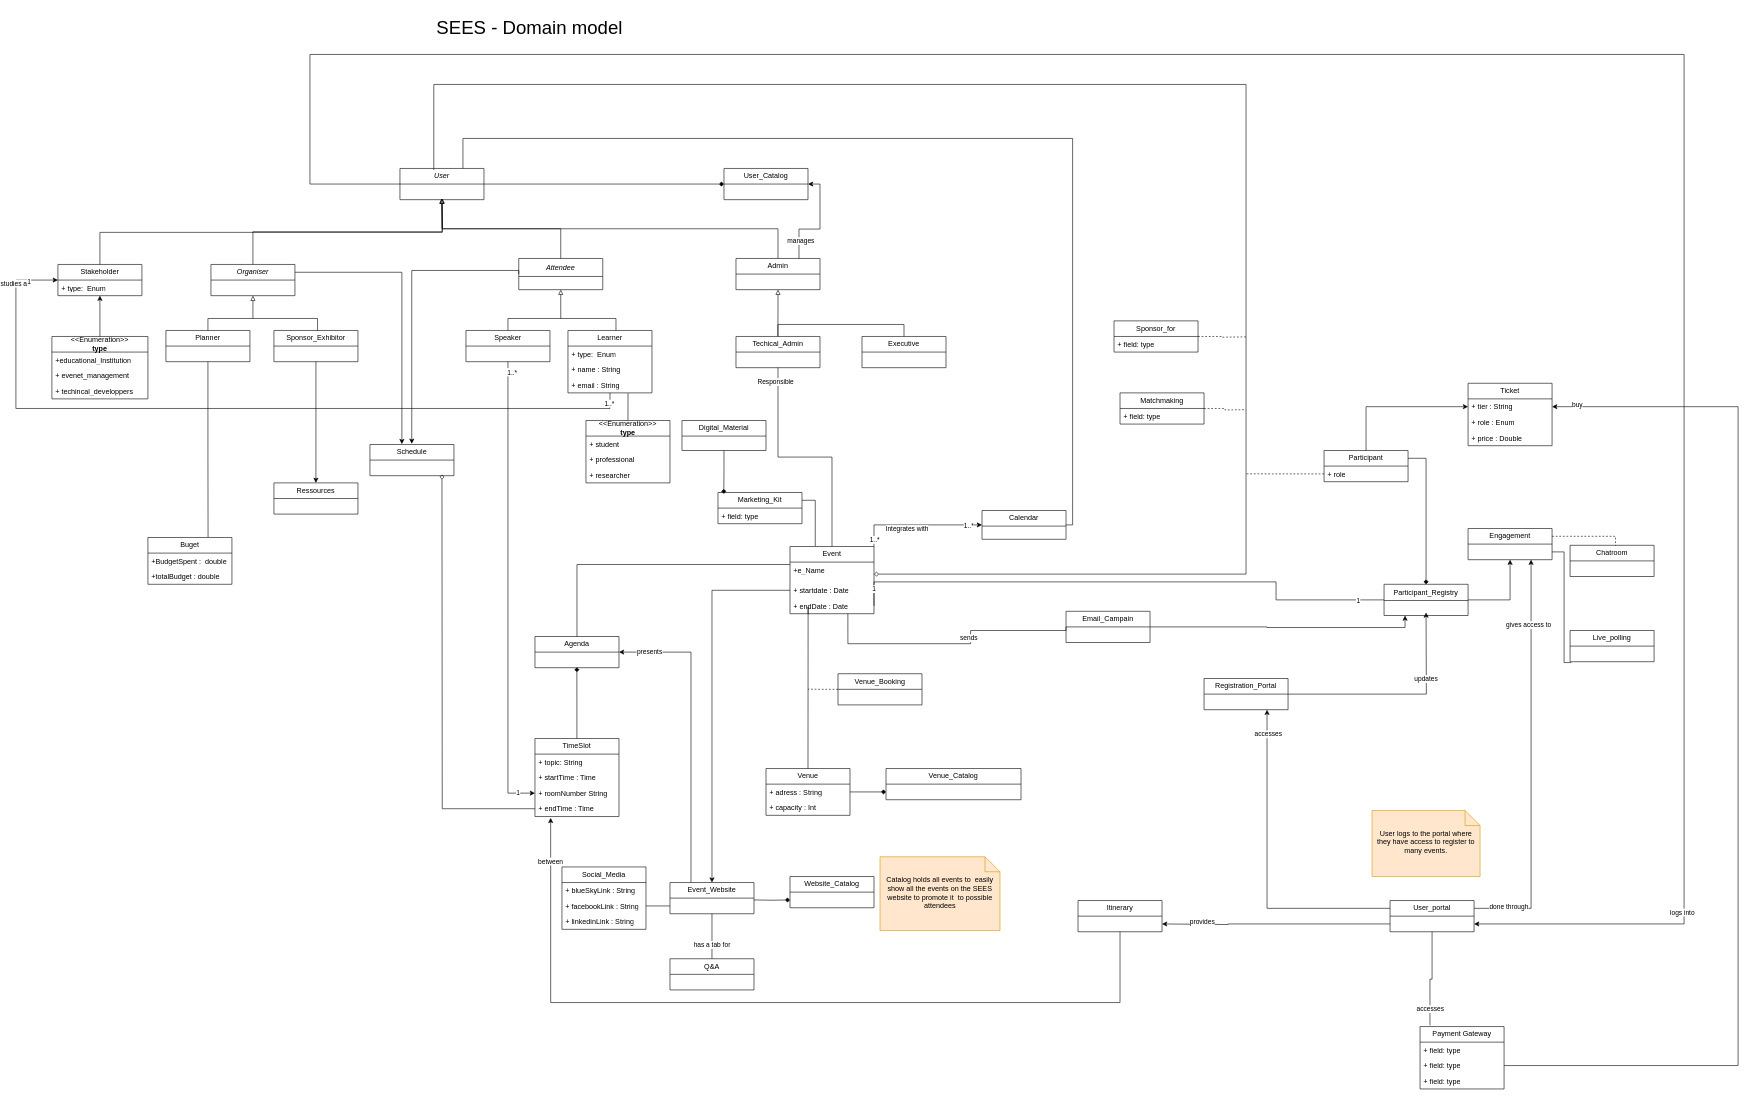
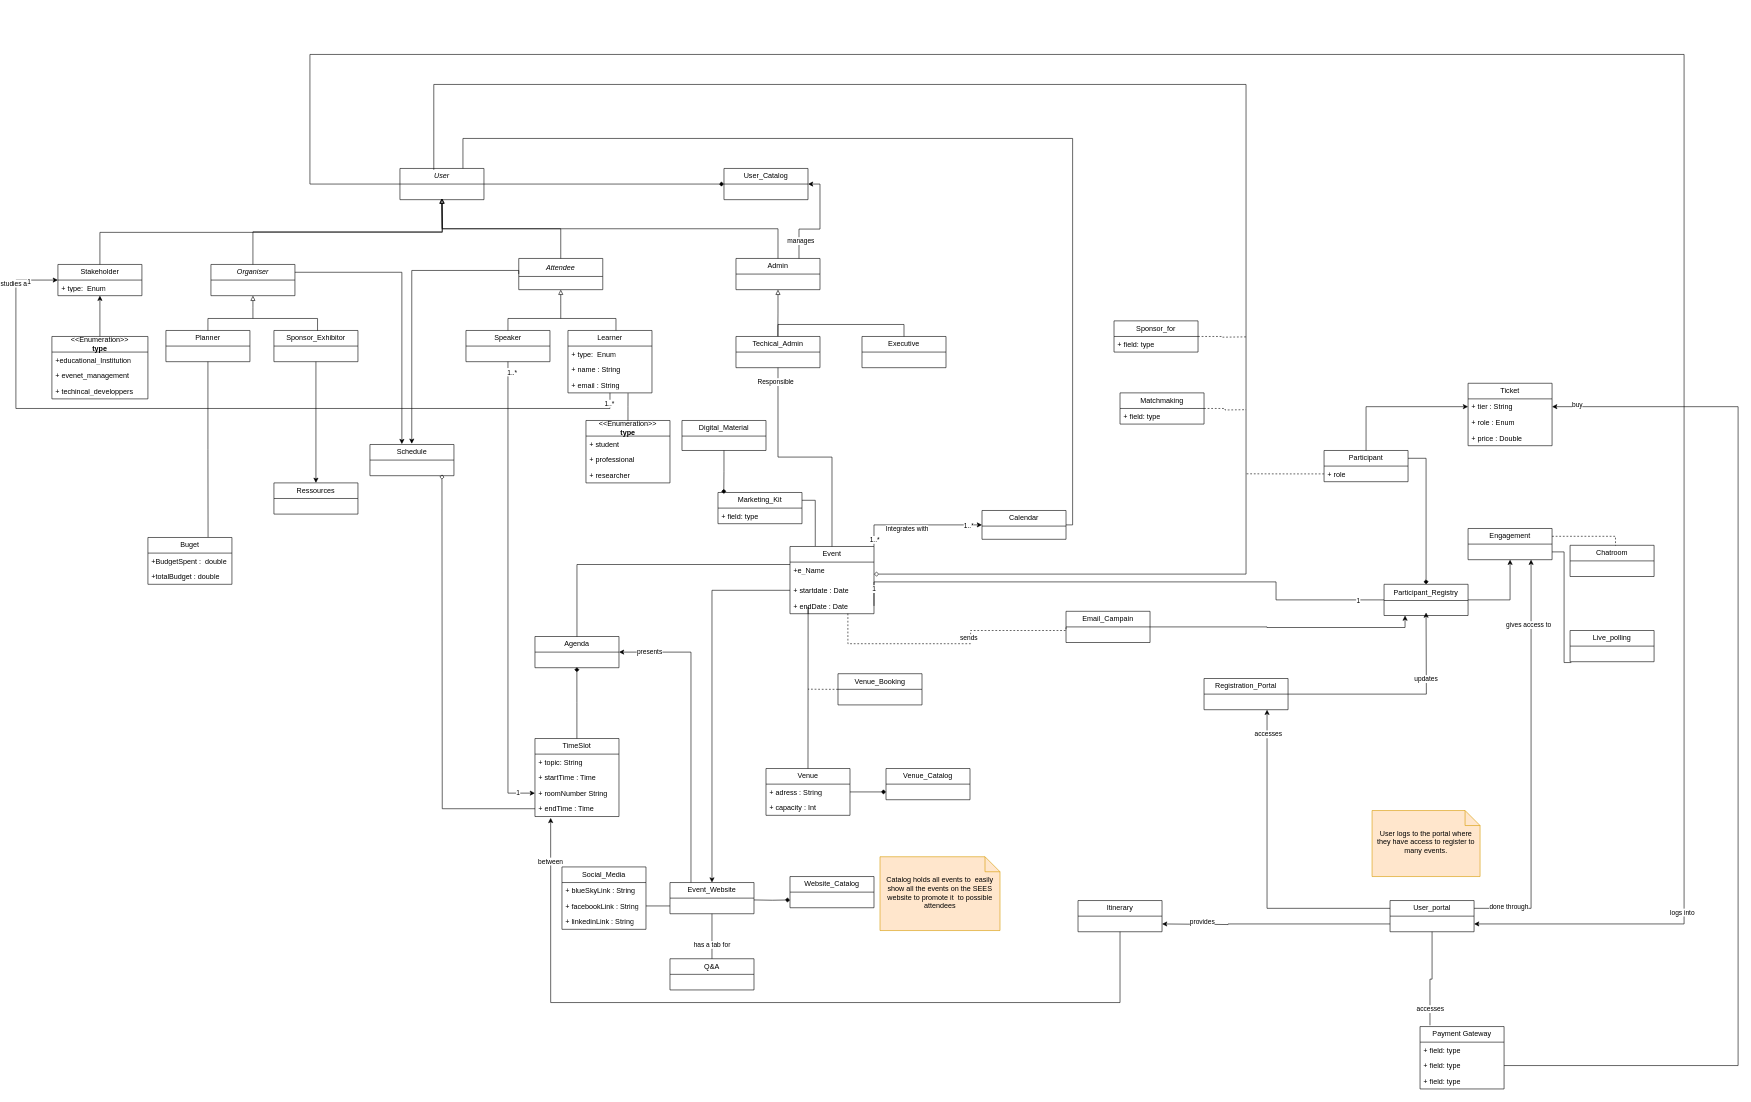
node "SEES - Domain model": removed
edge "+ endDate : Date" -- "Email_Campain": style solid -> dashed
node "Venue_Catalog": size 135x31 -> 84x31
